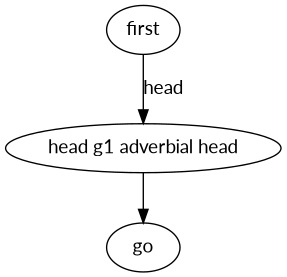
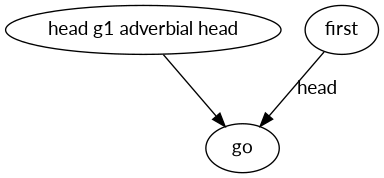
edge "first" -> "head g1 adverbial head": now "first" -> "go"
